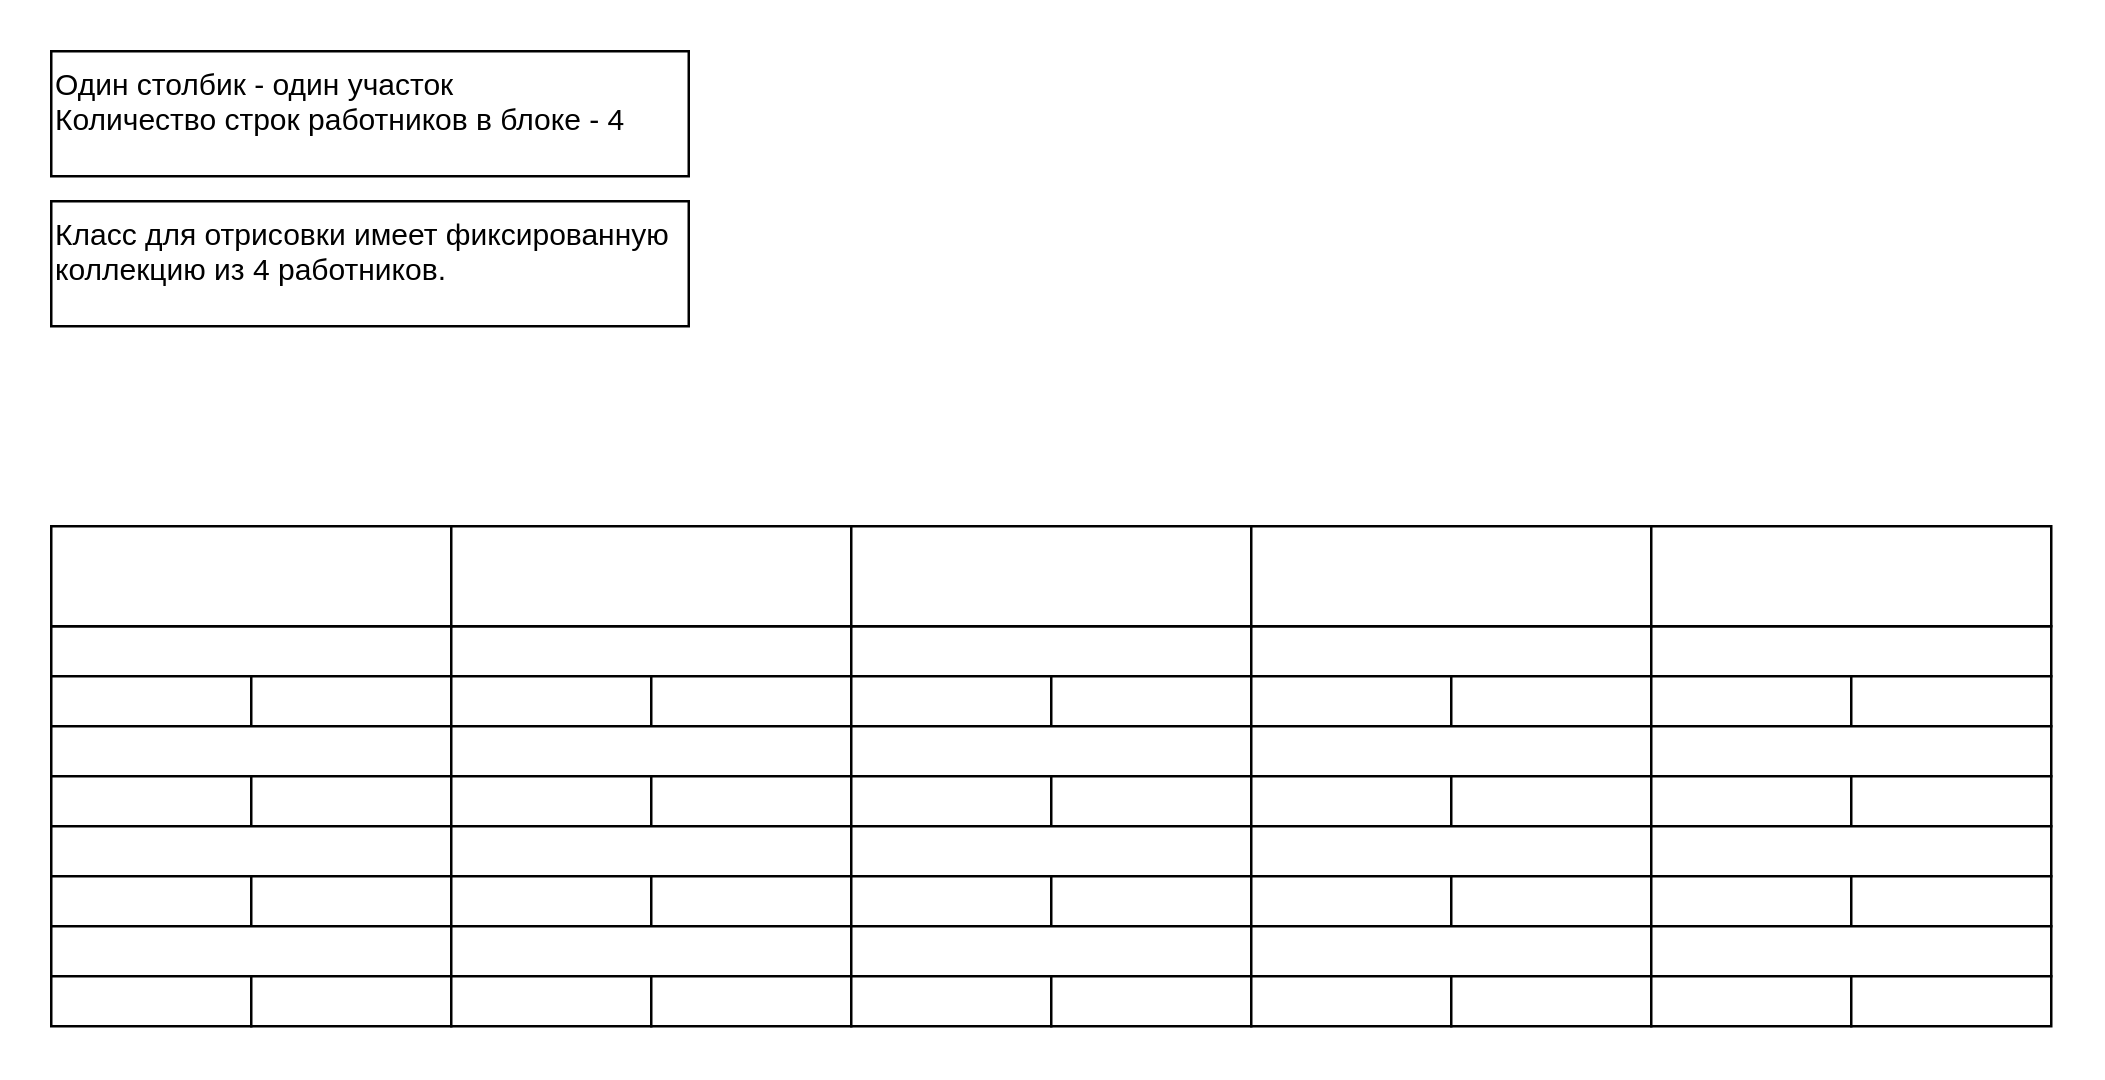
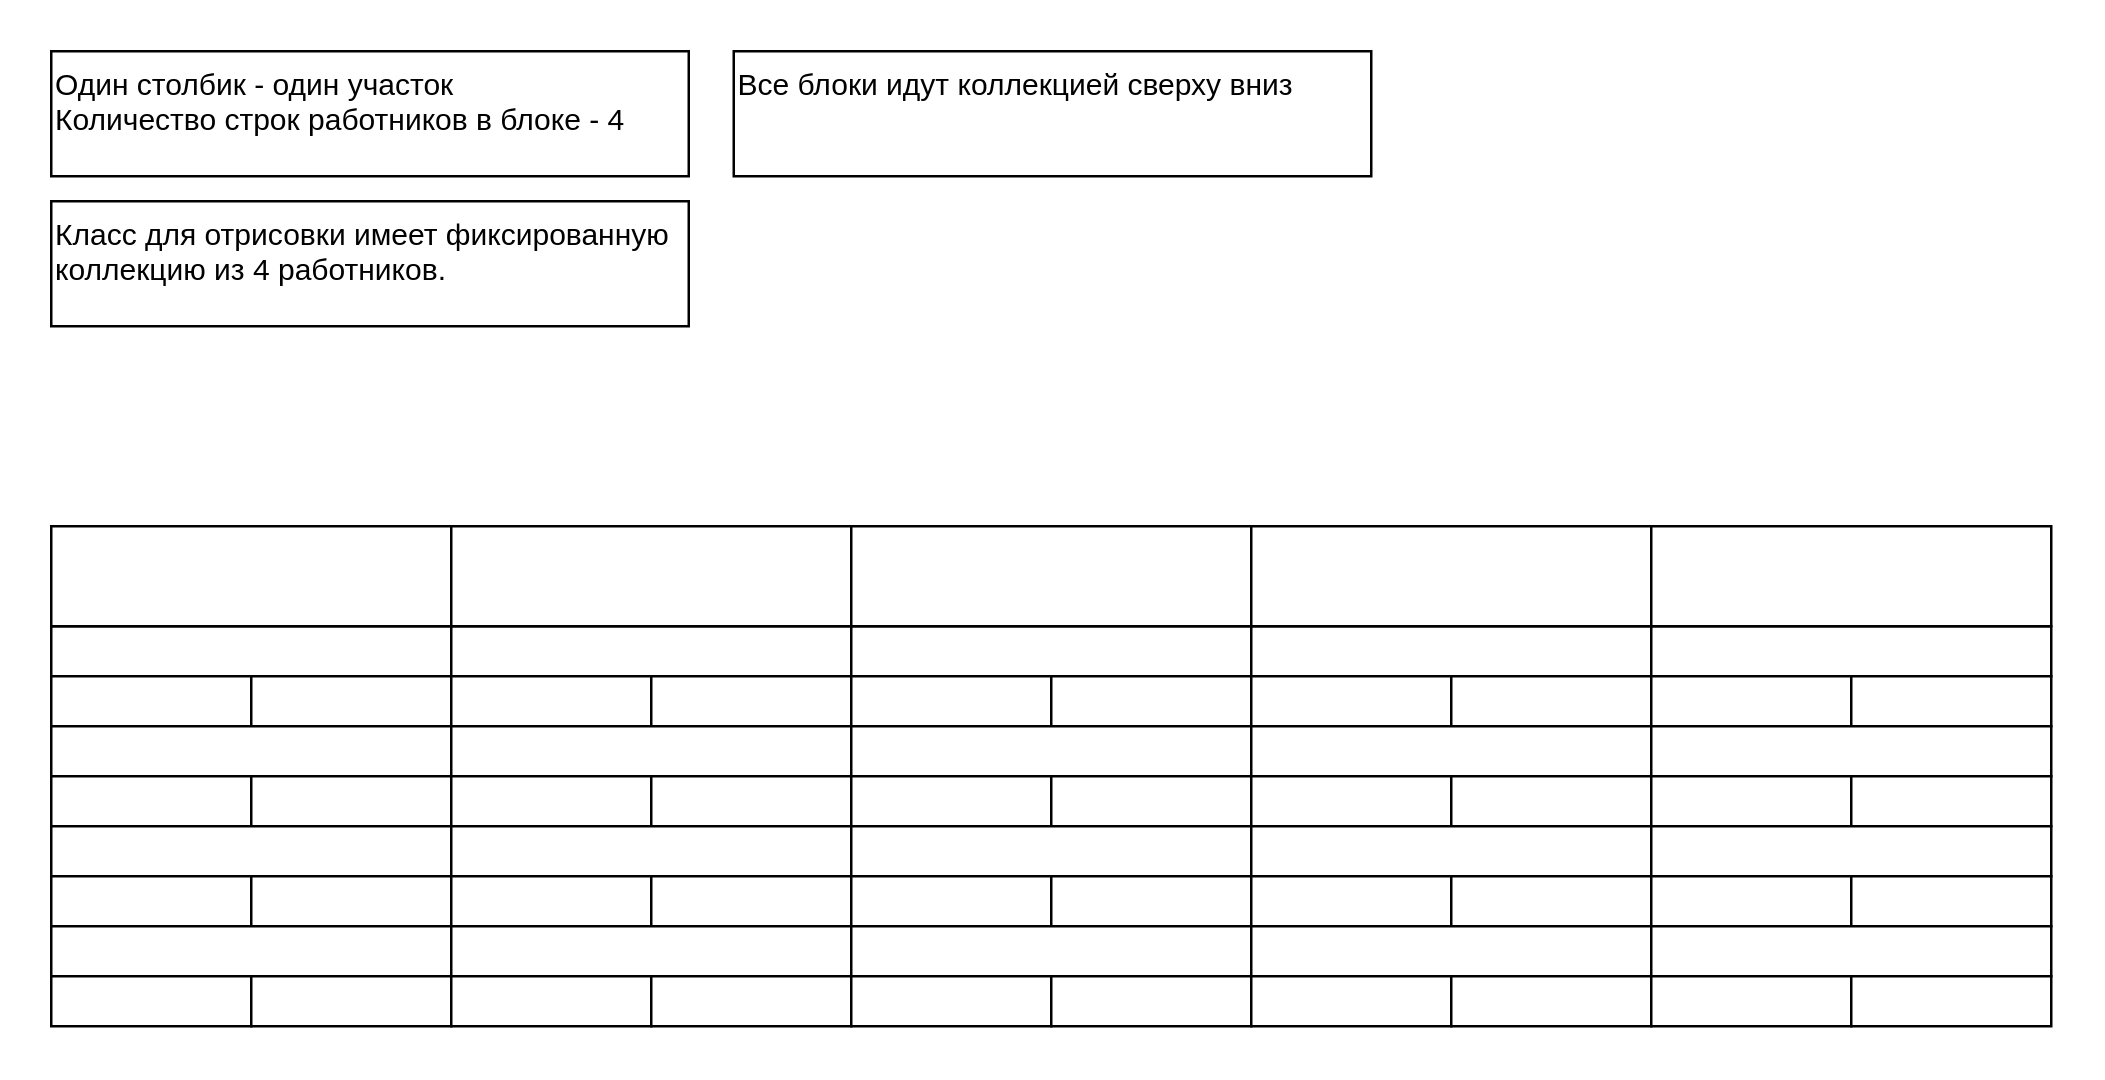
node "Все блоки идут коллекцией сверху вниз": added
